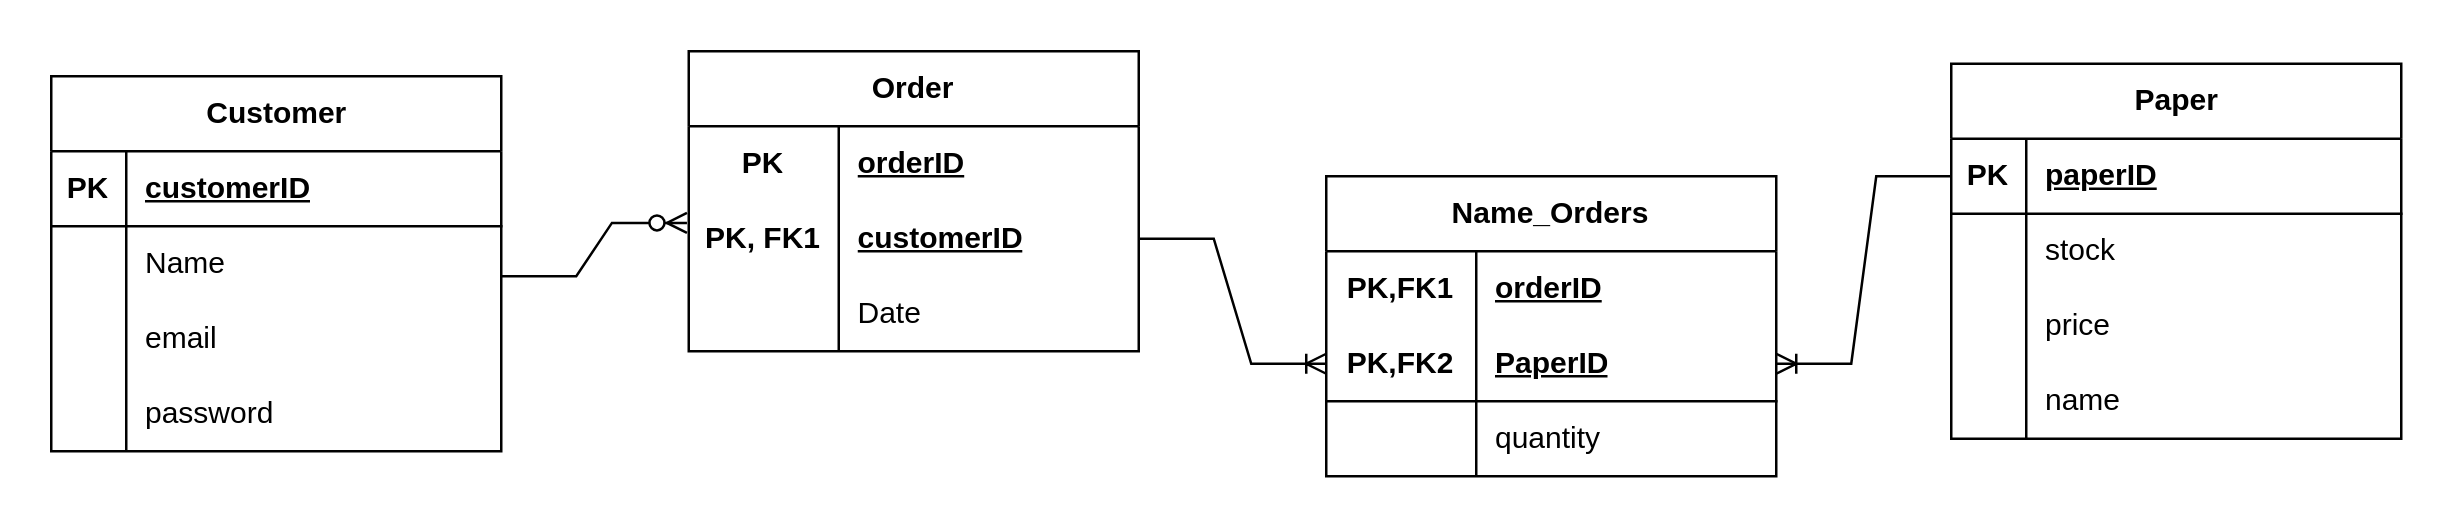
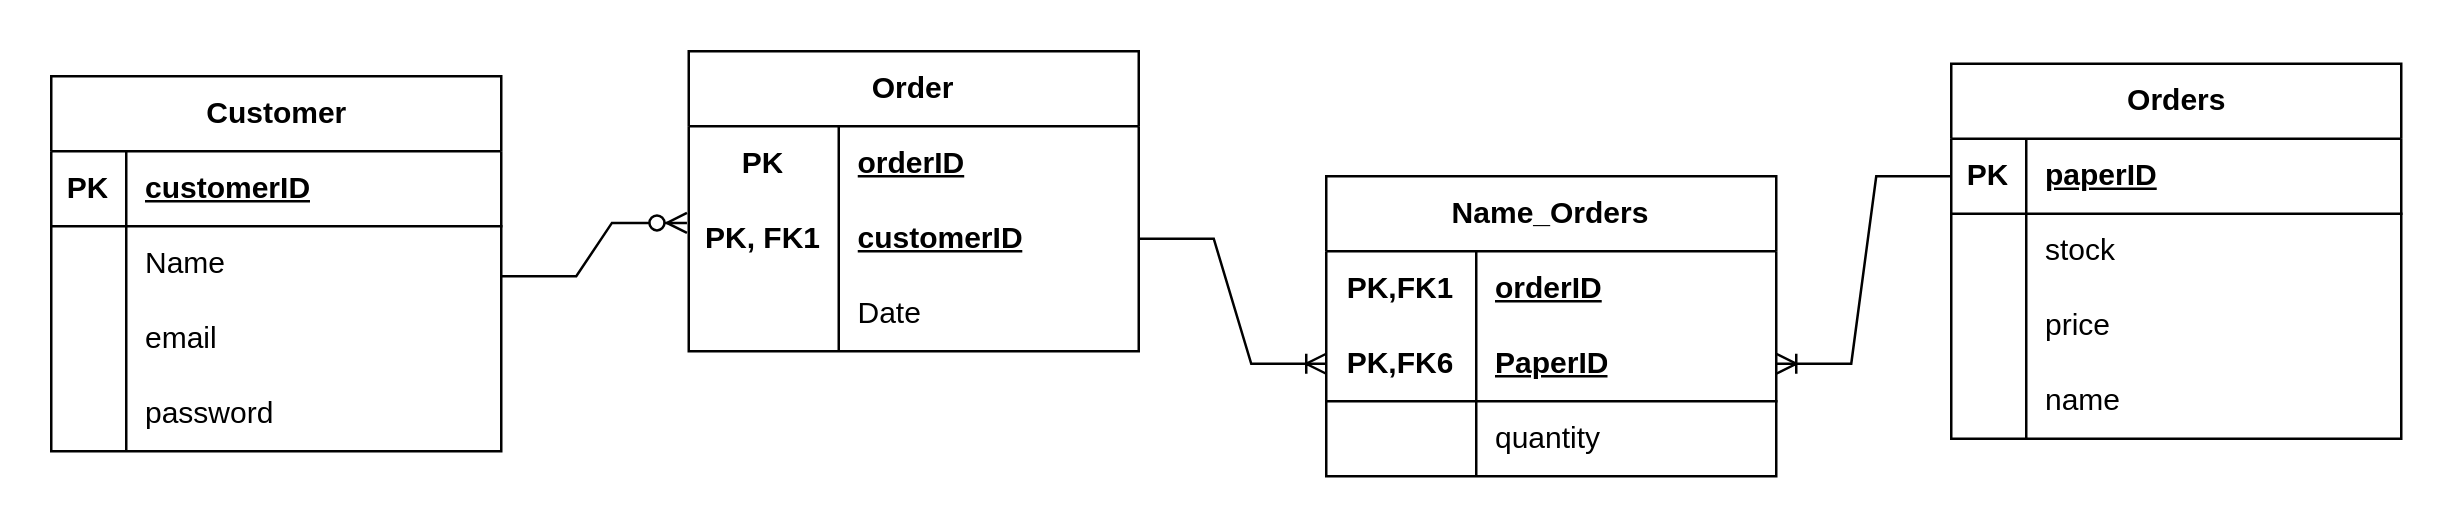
node "Paper": label "Paper" -> "Orders"
node "PK,FK2": label "PK,FK2" -> "PK,FK6"
